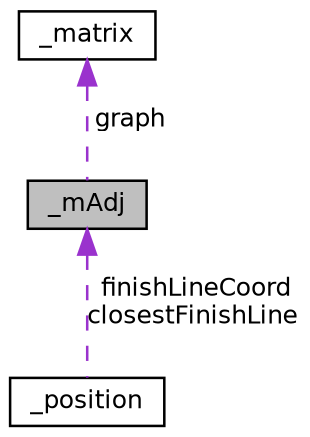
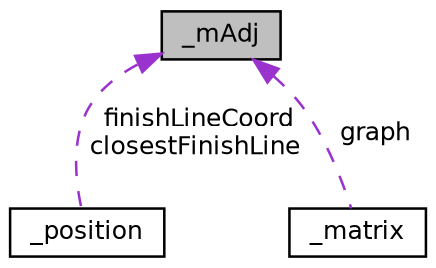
edge "_mAdj" -> "_matrix": reversed
